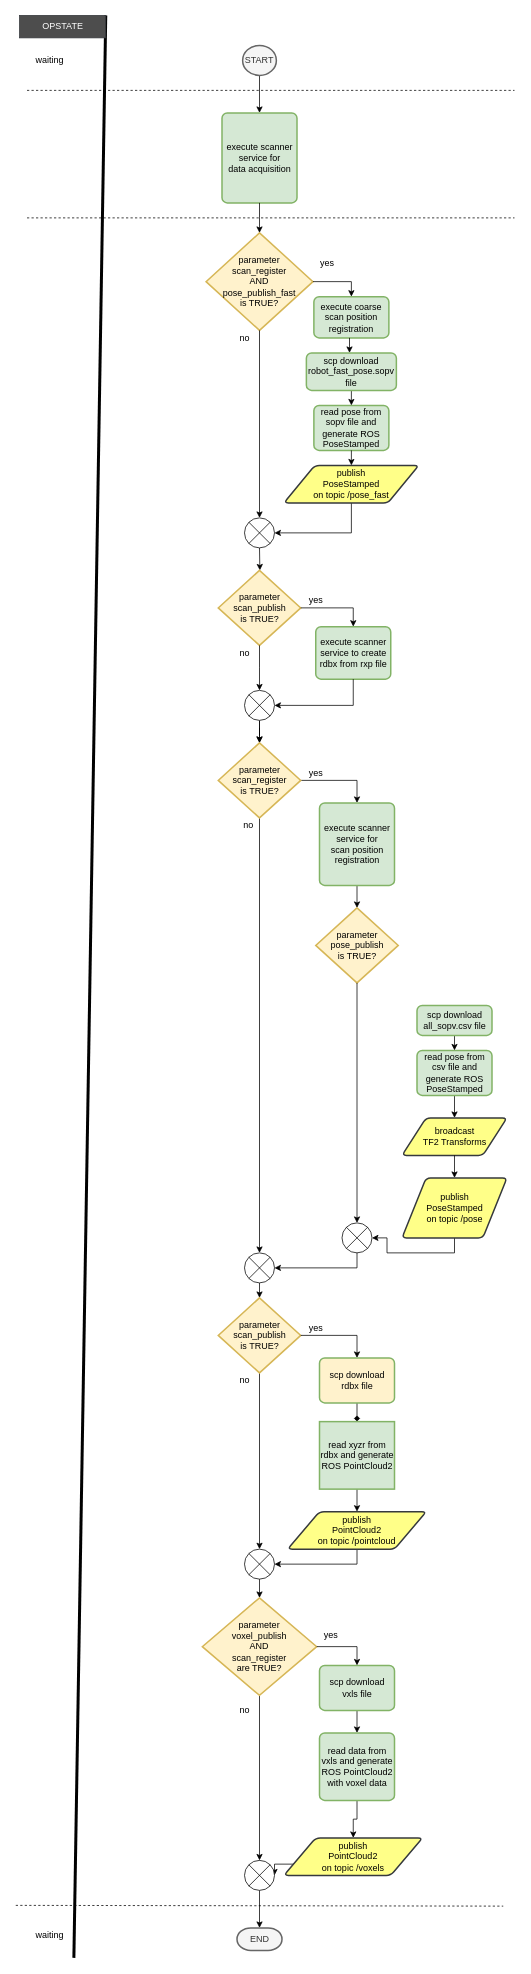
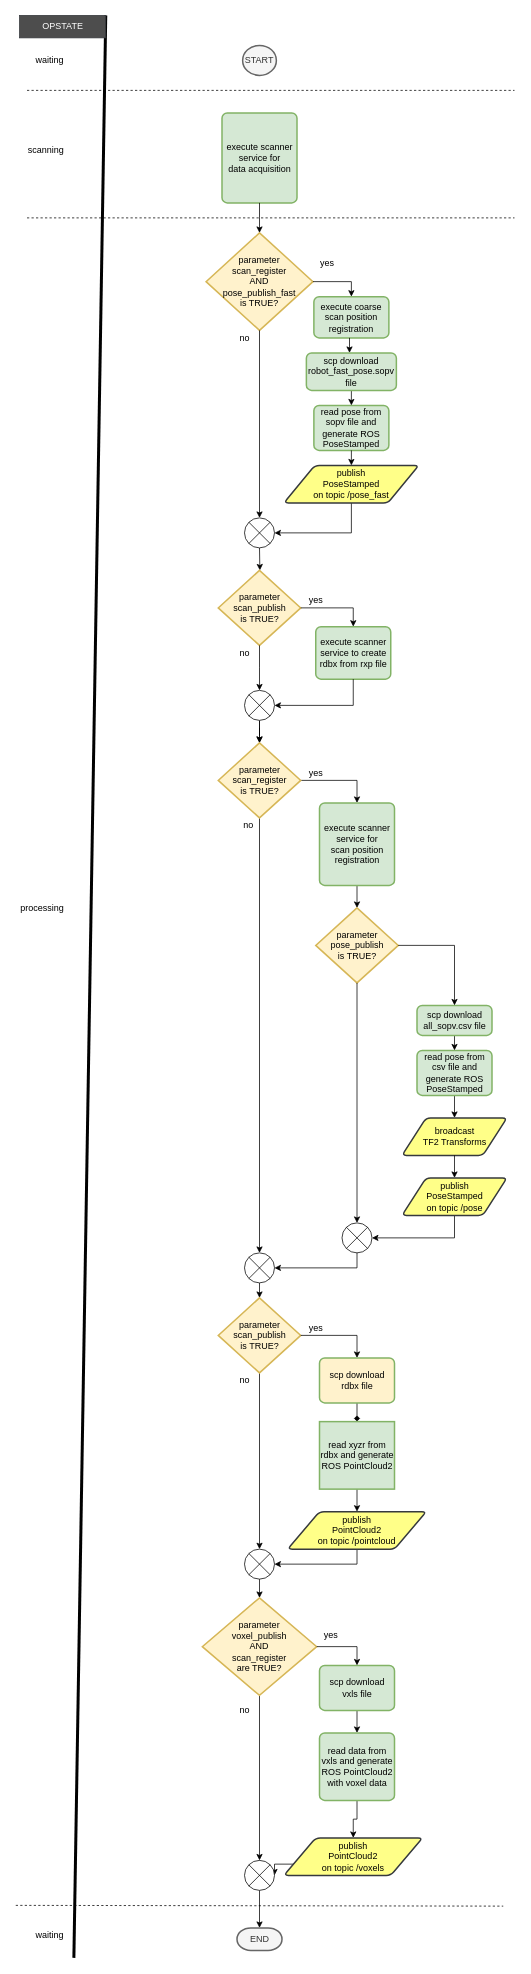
edge "START" -> "execute scanner service for data acquisition": removed
node "scanning": added
node "processing": added
edge "parameter pose_publish is TRUE?" -> "scp download all_sopv.csv file": added
node "publish PoseStamped on topic /pose": size 105x60 -> 105x38
